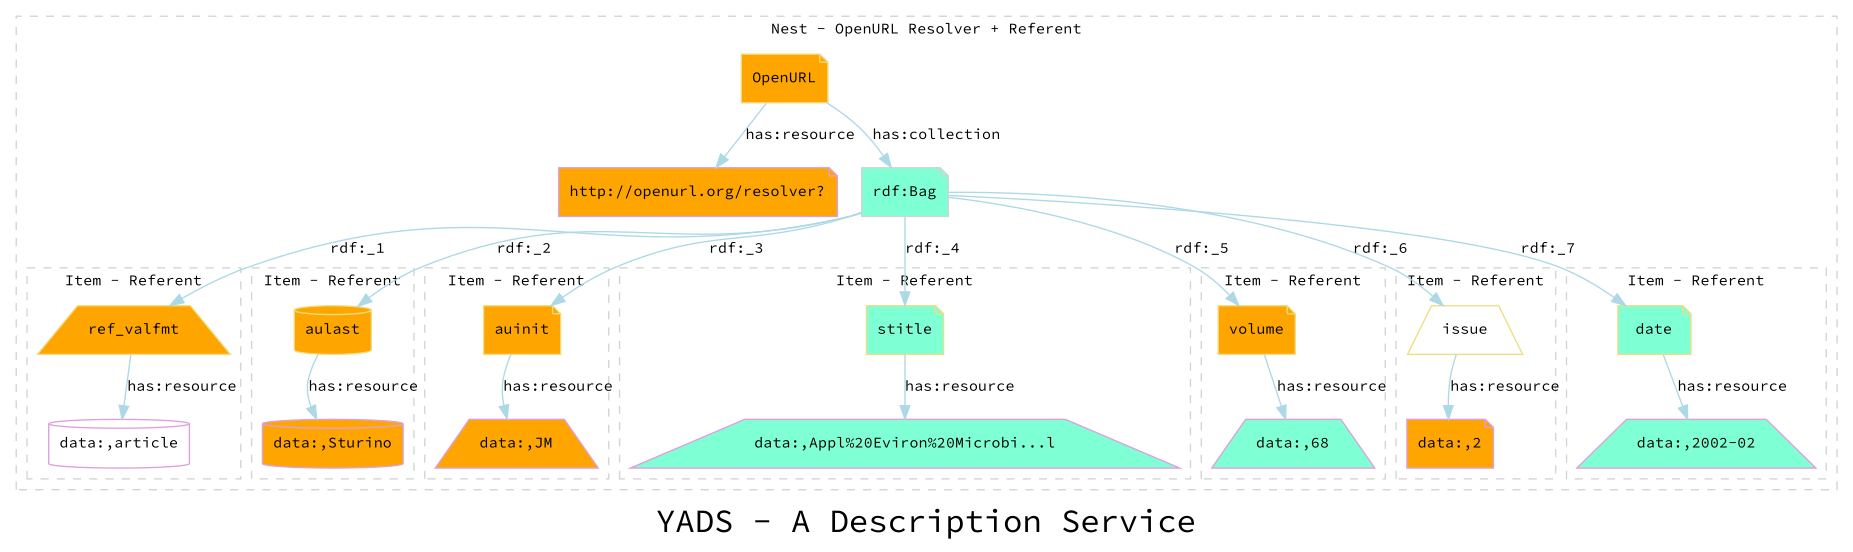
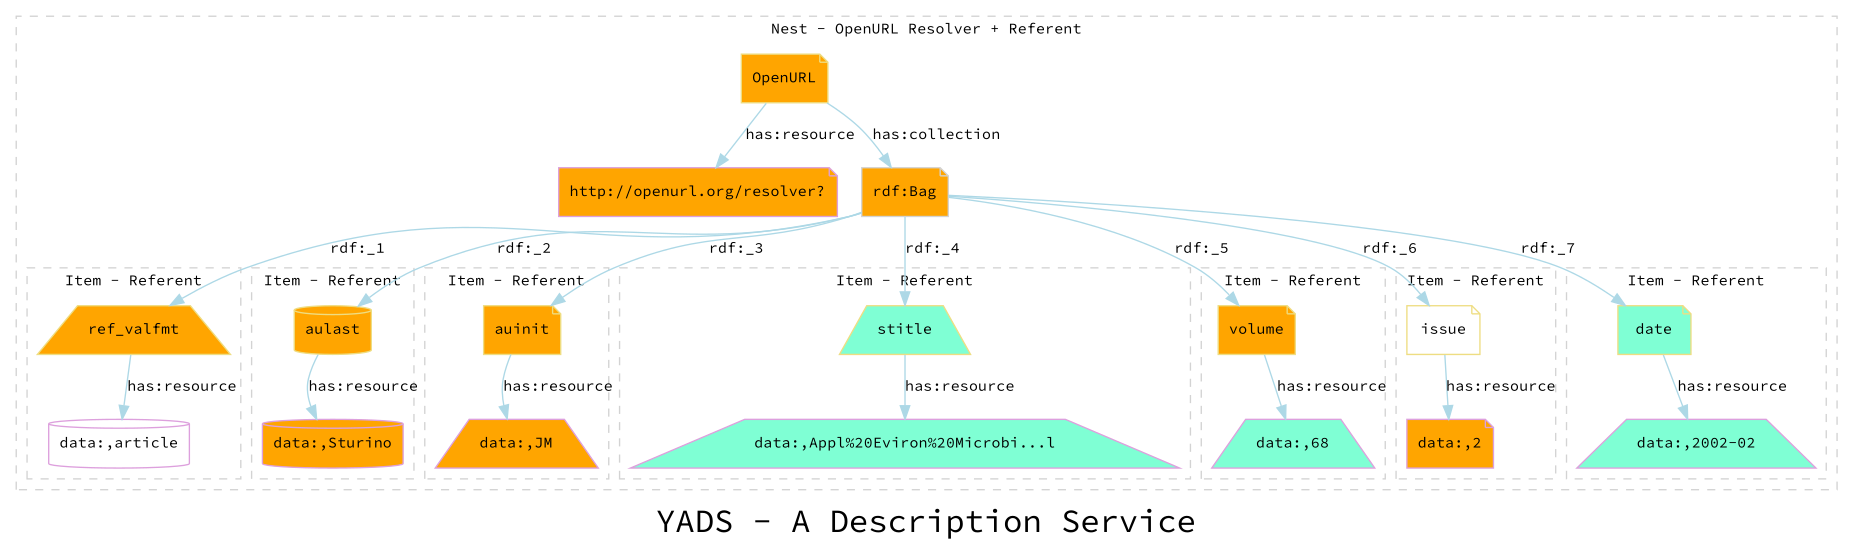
node "rdf:Bag": fillcolor aquamarine -> orange
node "stitle": shape note -> trapezium
node "issue": shape trapezium -> note
